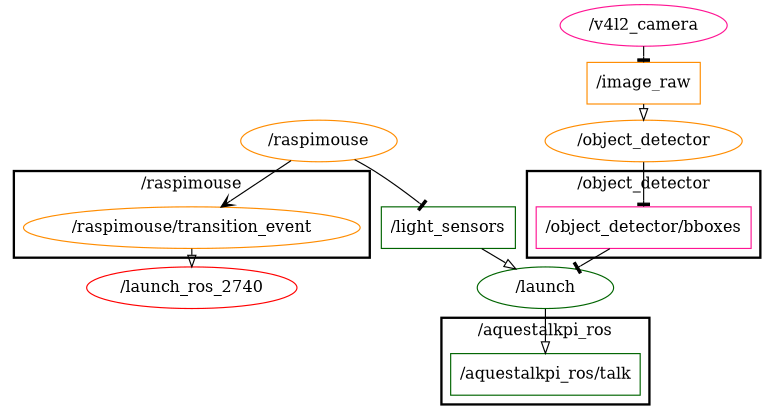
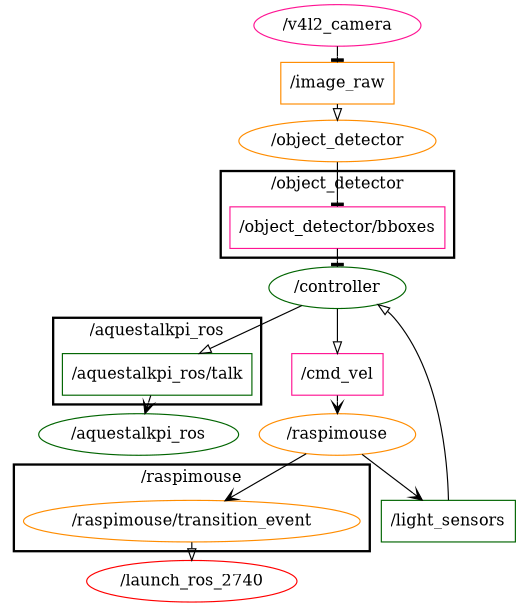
edge "/raspimouse" -> "/light_sensors": arrowhead tee -> vee
node "/launch": label "/launch" -> "/controller"
node "/cmd_vel": added
node "/aquestalkpi_ros": added
